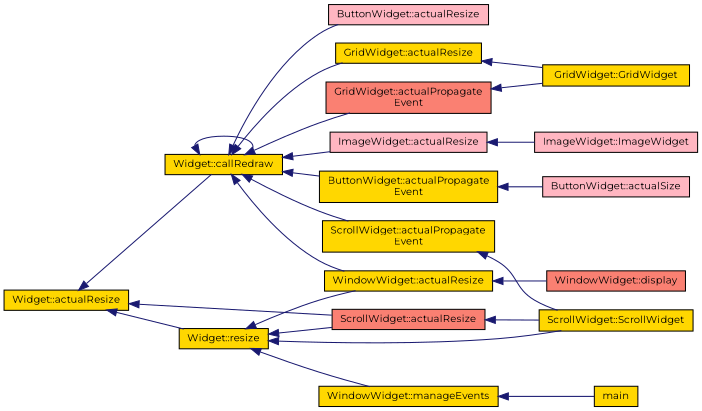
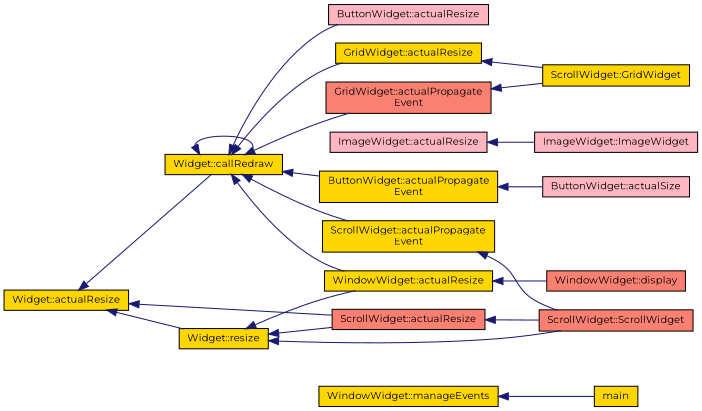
node "GridWidget::GridWidget": label "GridWidget::GridWidget" -> "ScrollWidget::GridWidget"
edge "ImageWidget::actualResize" -> "Widget::callRedraw": removed
node "ScrollWidget::ScrollWidget": fillcolor gold -> salmon
edge "WindowWidget::manageEvents" -> "Widget::resize": removed
